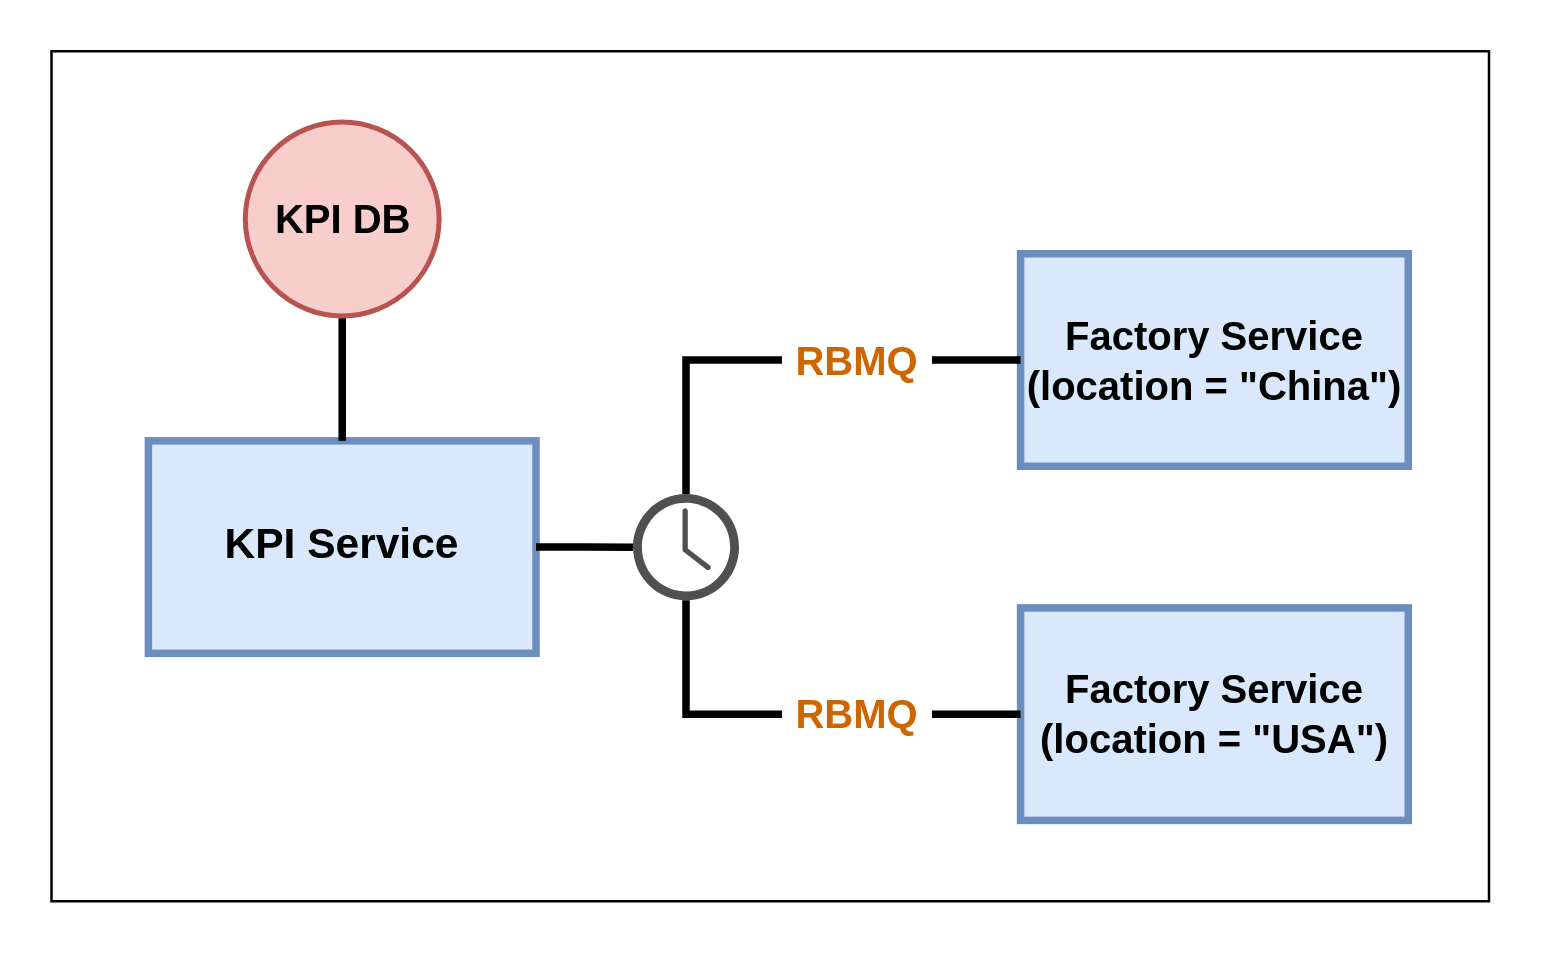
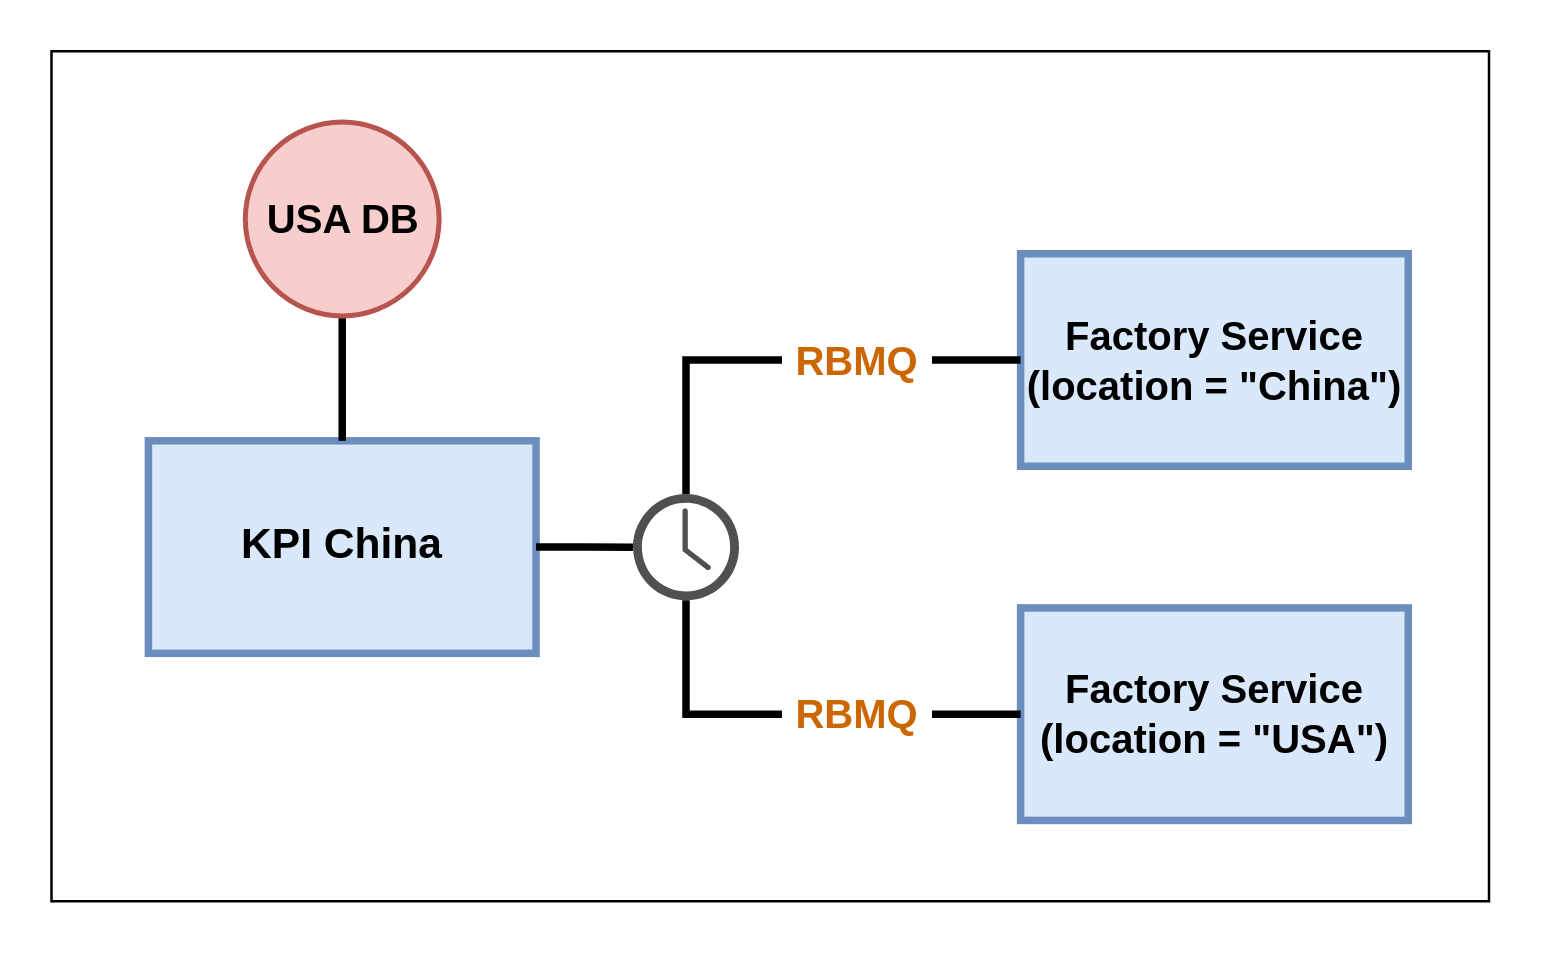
node "KPI DB": label "KPI DB" -> "USA DB"
node "KPI Service": label "KPI Service" -> "KPI China"
